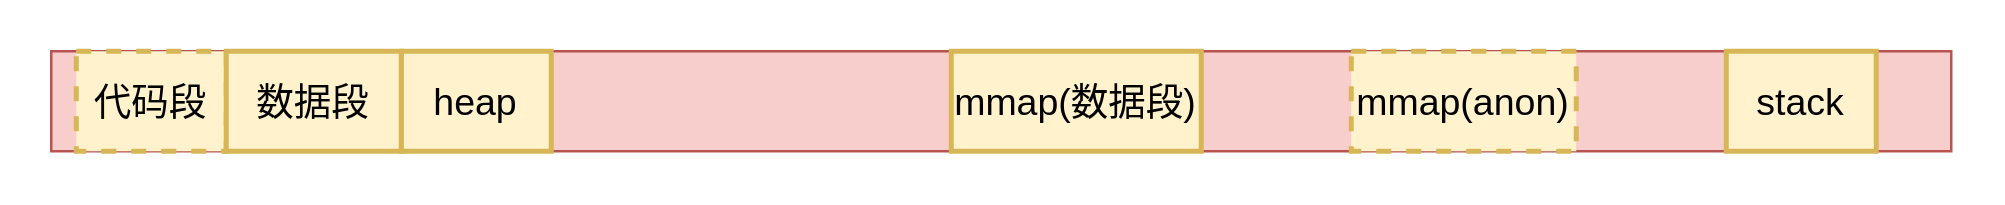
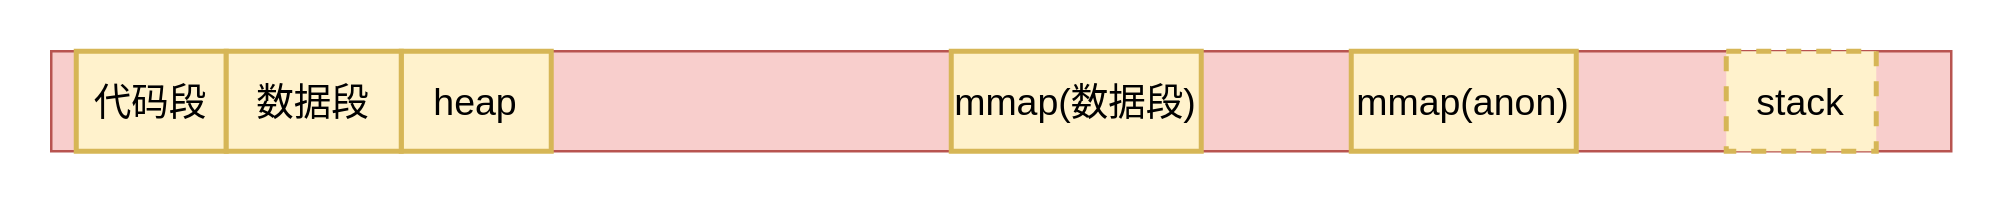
node "代码段": style dashed -> solid
node "mmap(anon)": style dashed -> solid
node "stack": style solid -> dashed
